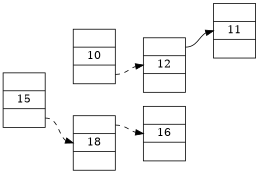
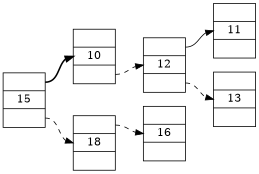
edge "15" -> "10": added
node "13": added
